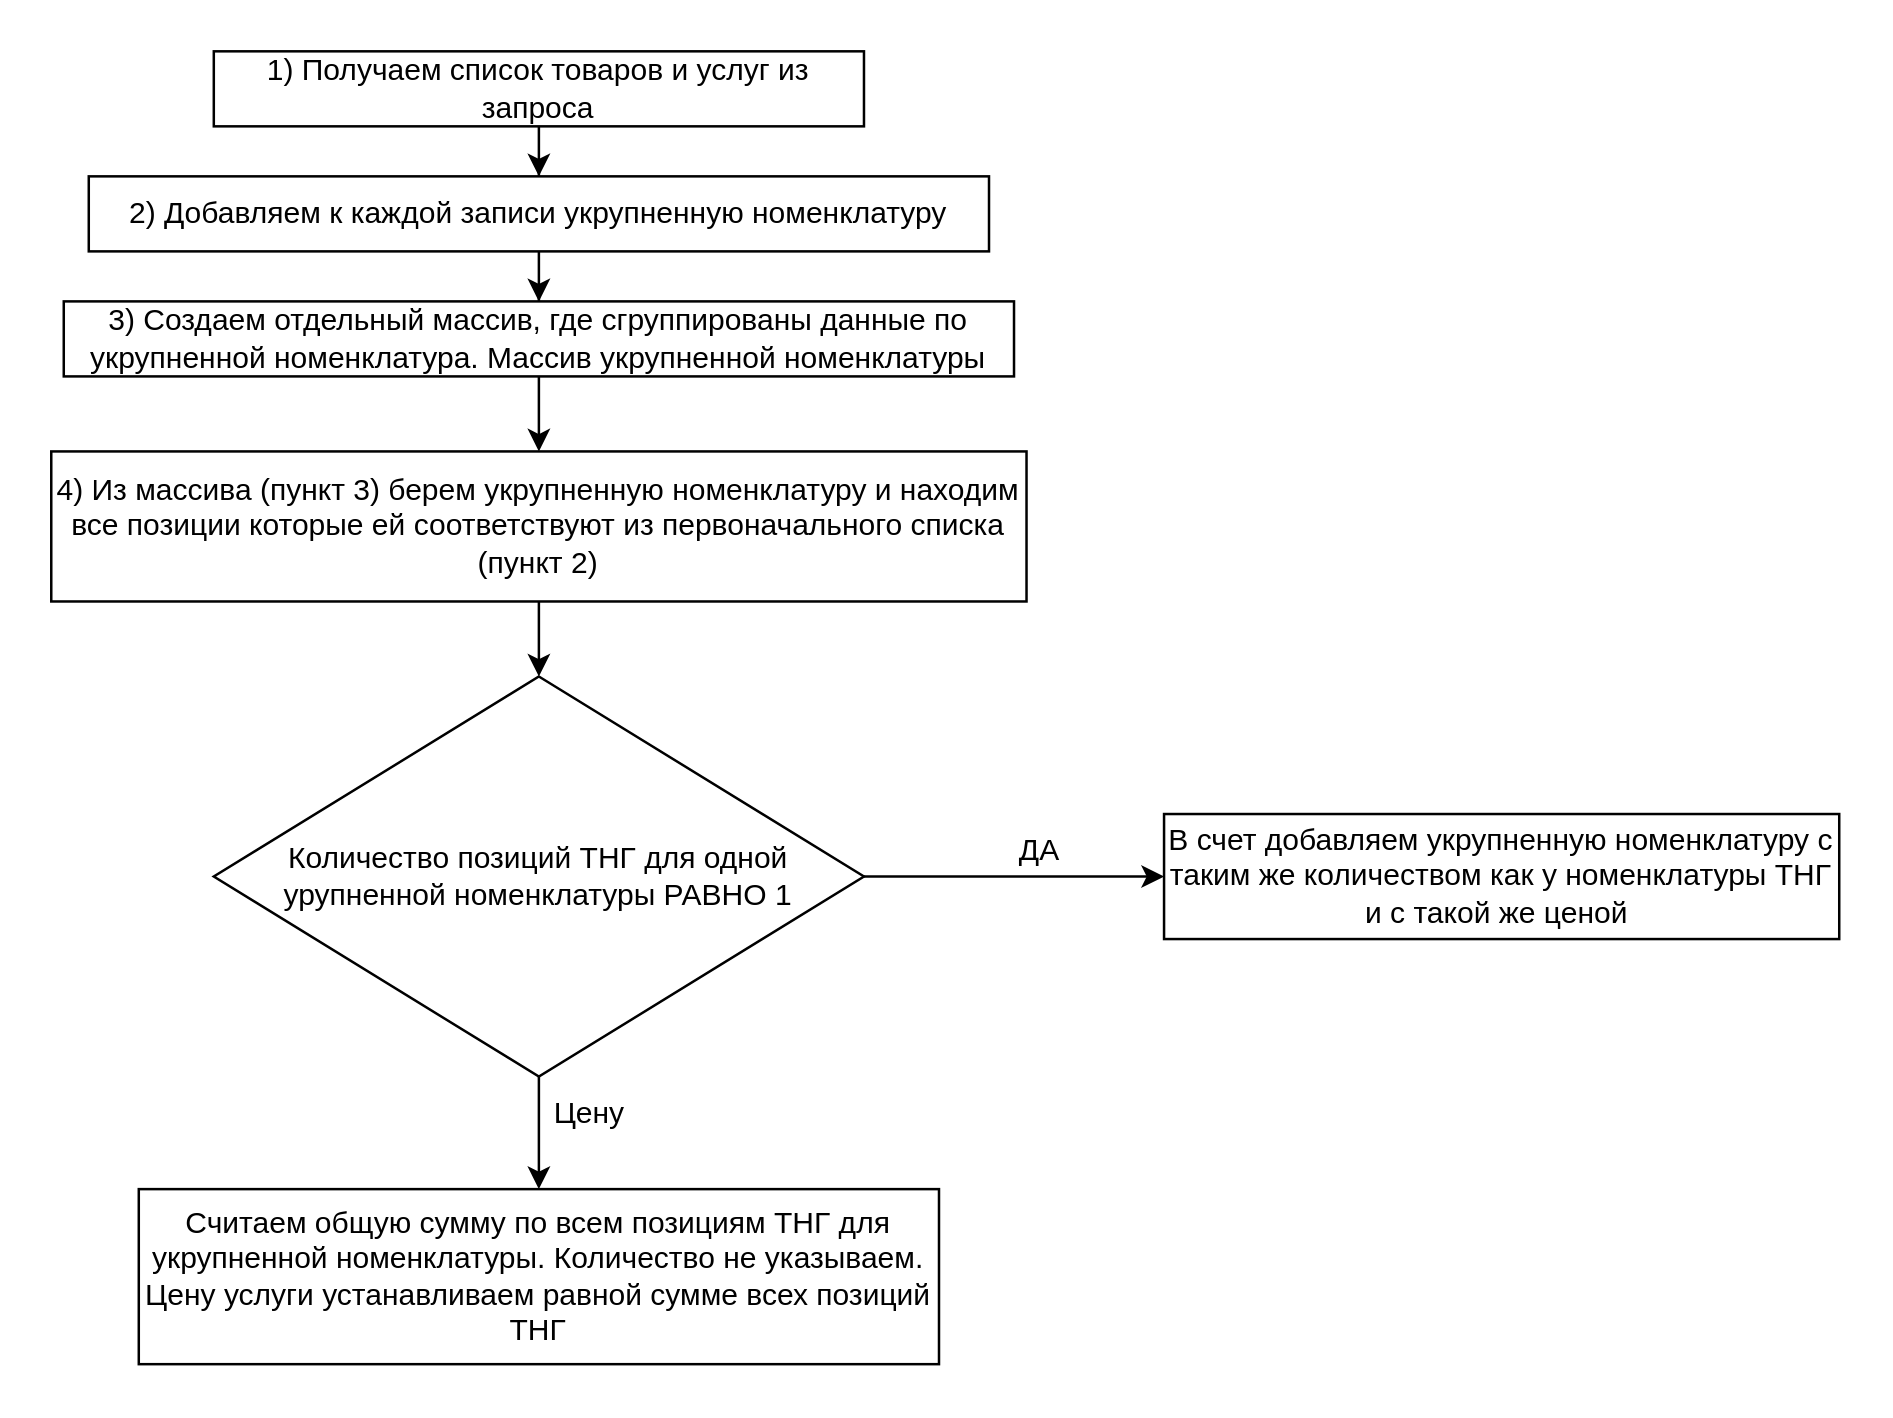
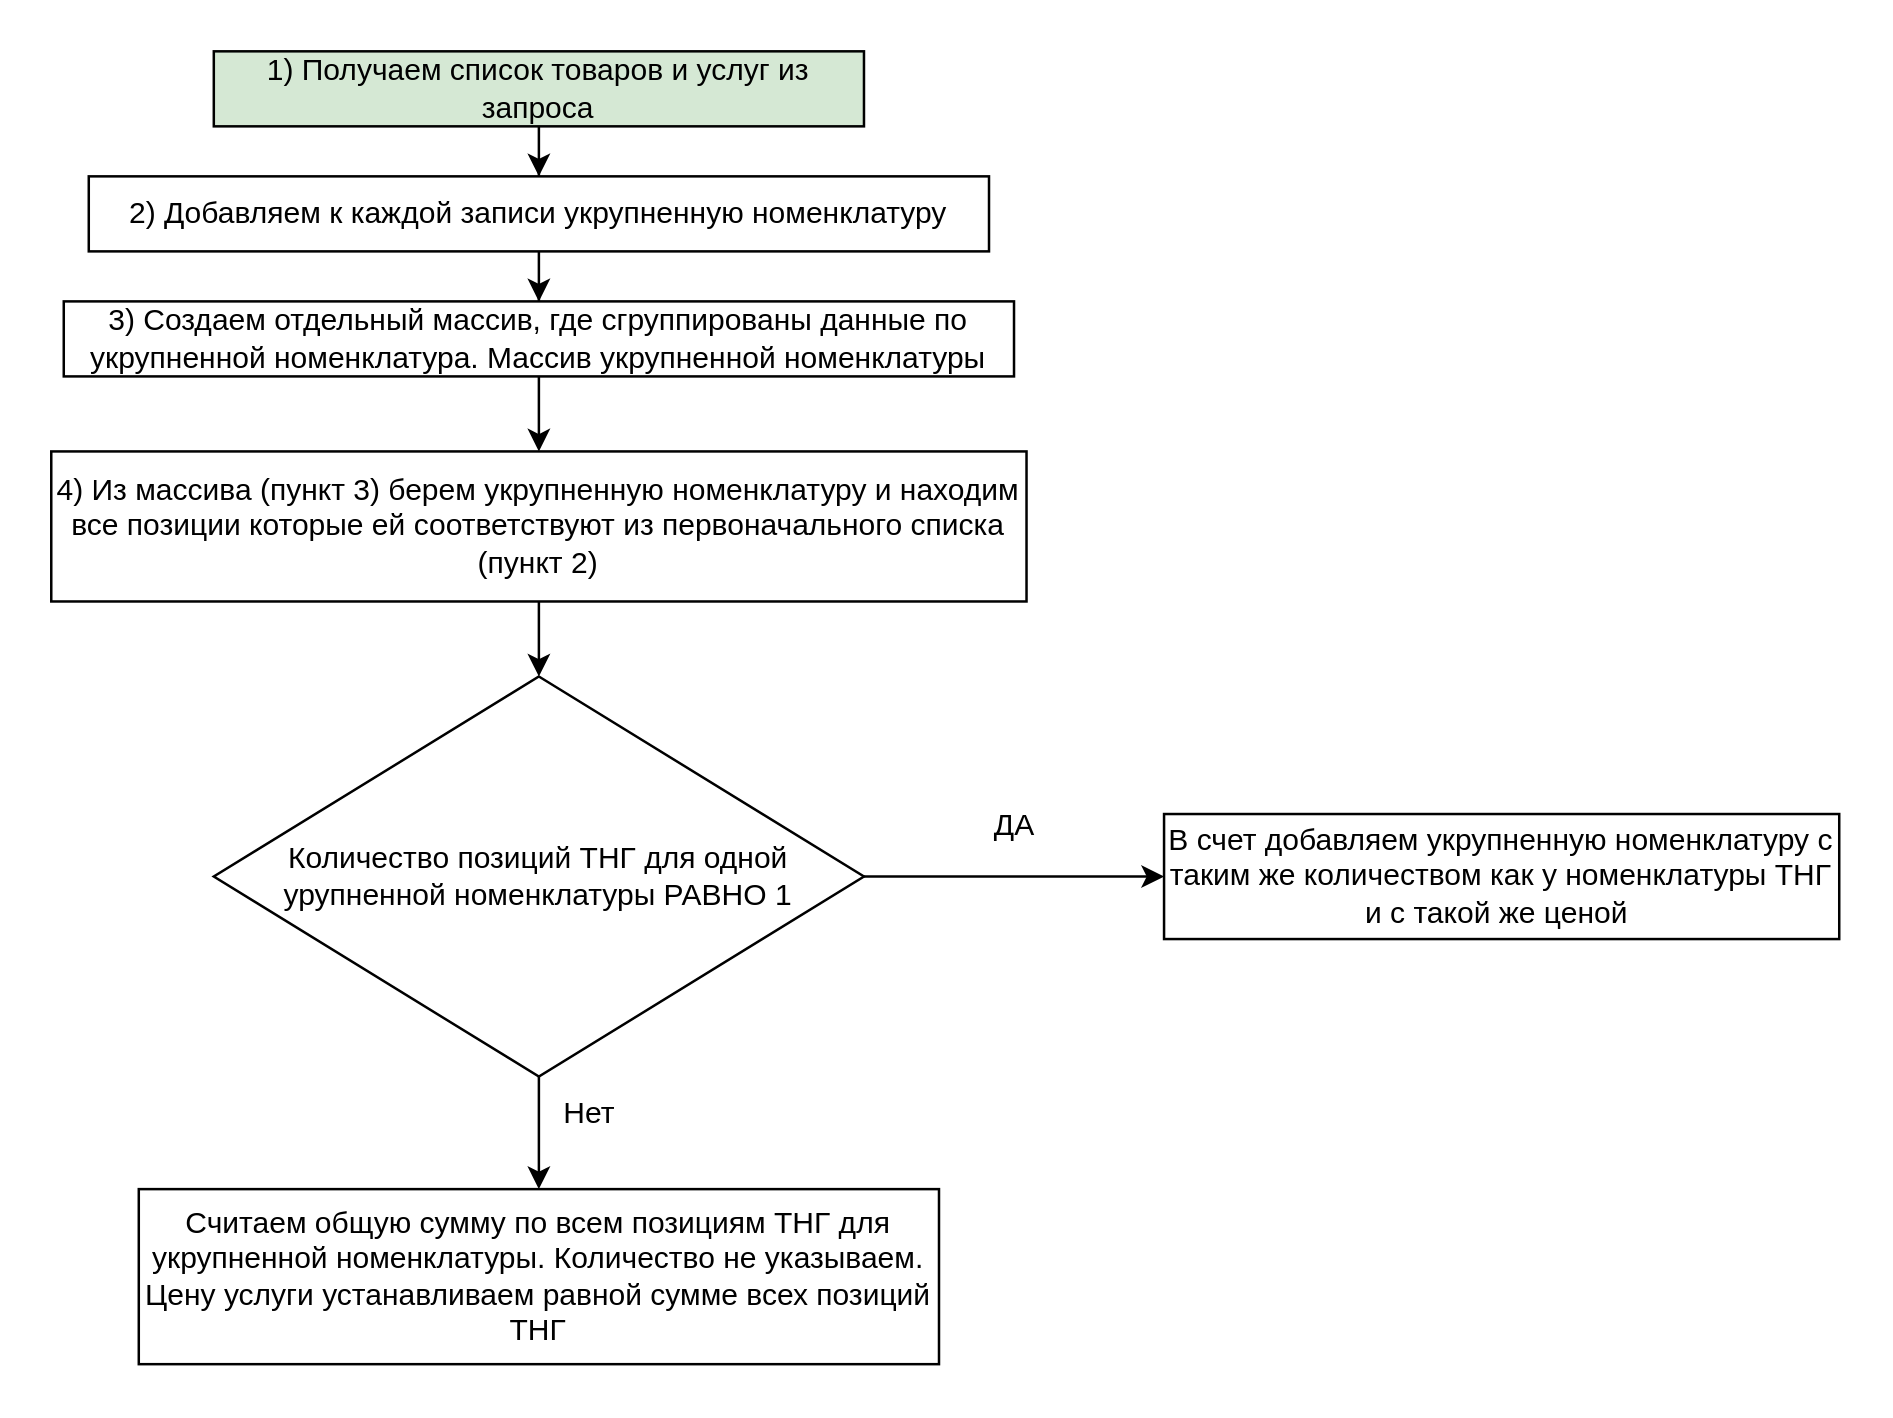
node "1) Получаем список товаров и услуг из запроса": fillcolor #ffffff -> #d5e8d4
node "ДА": moved (1039, 851) -> (1014, 826)
node "Цену": label "Цену" -> "Нет"
